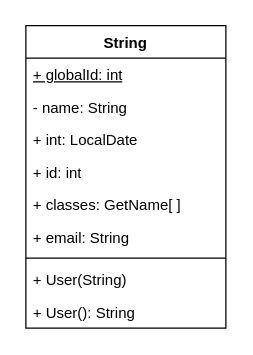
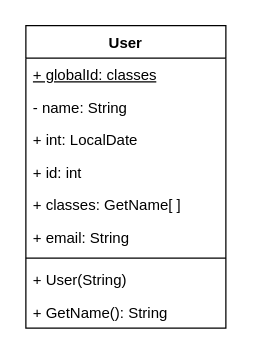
node "String": label "String" -> "User"
node "+ globalId: int": label "+ globalId: int" -> "+ globalId: classes"
node "+ User(): String": label "+ User(): String" -> "+ GetName(): String"
